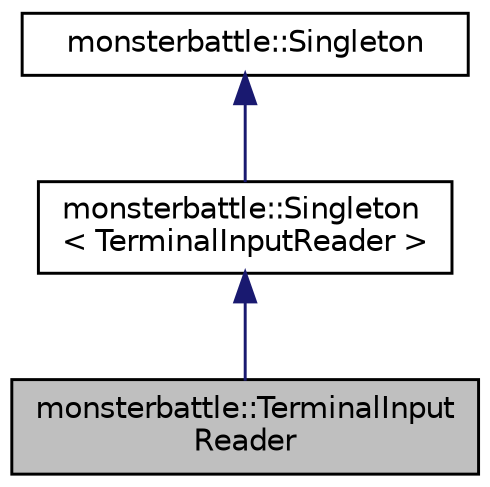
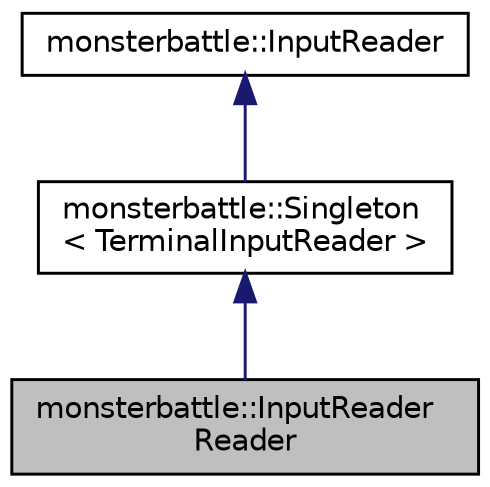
node "monsterbattle::Singleton": label "monsterbattle::Singleton" -> "monsterbattle::InputReader"
node "monsterbattle::TerminalInput Reader": label "monsterbattle::TerminalInput Reader" -> "monsterbattle::InputReader Reader"
